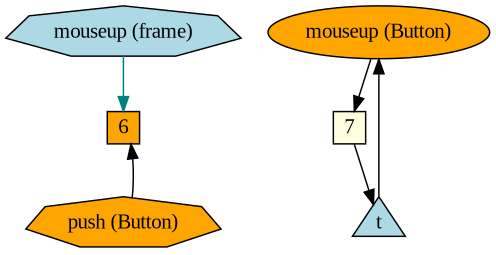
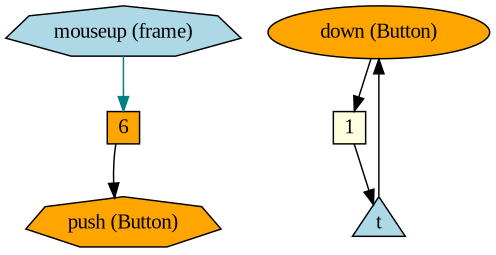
node "mouseup (Button)": label "mouseup (Button)" -> "down (Button)"
node "7": label "7" -> "1"
edge "push (Button)" -> "6": reversed
